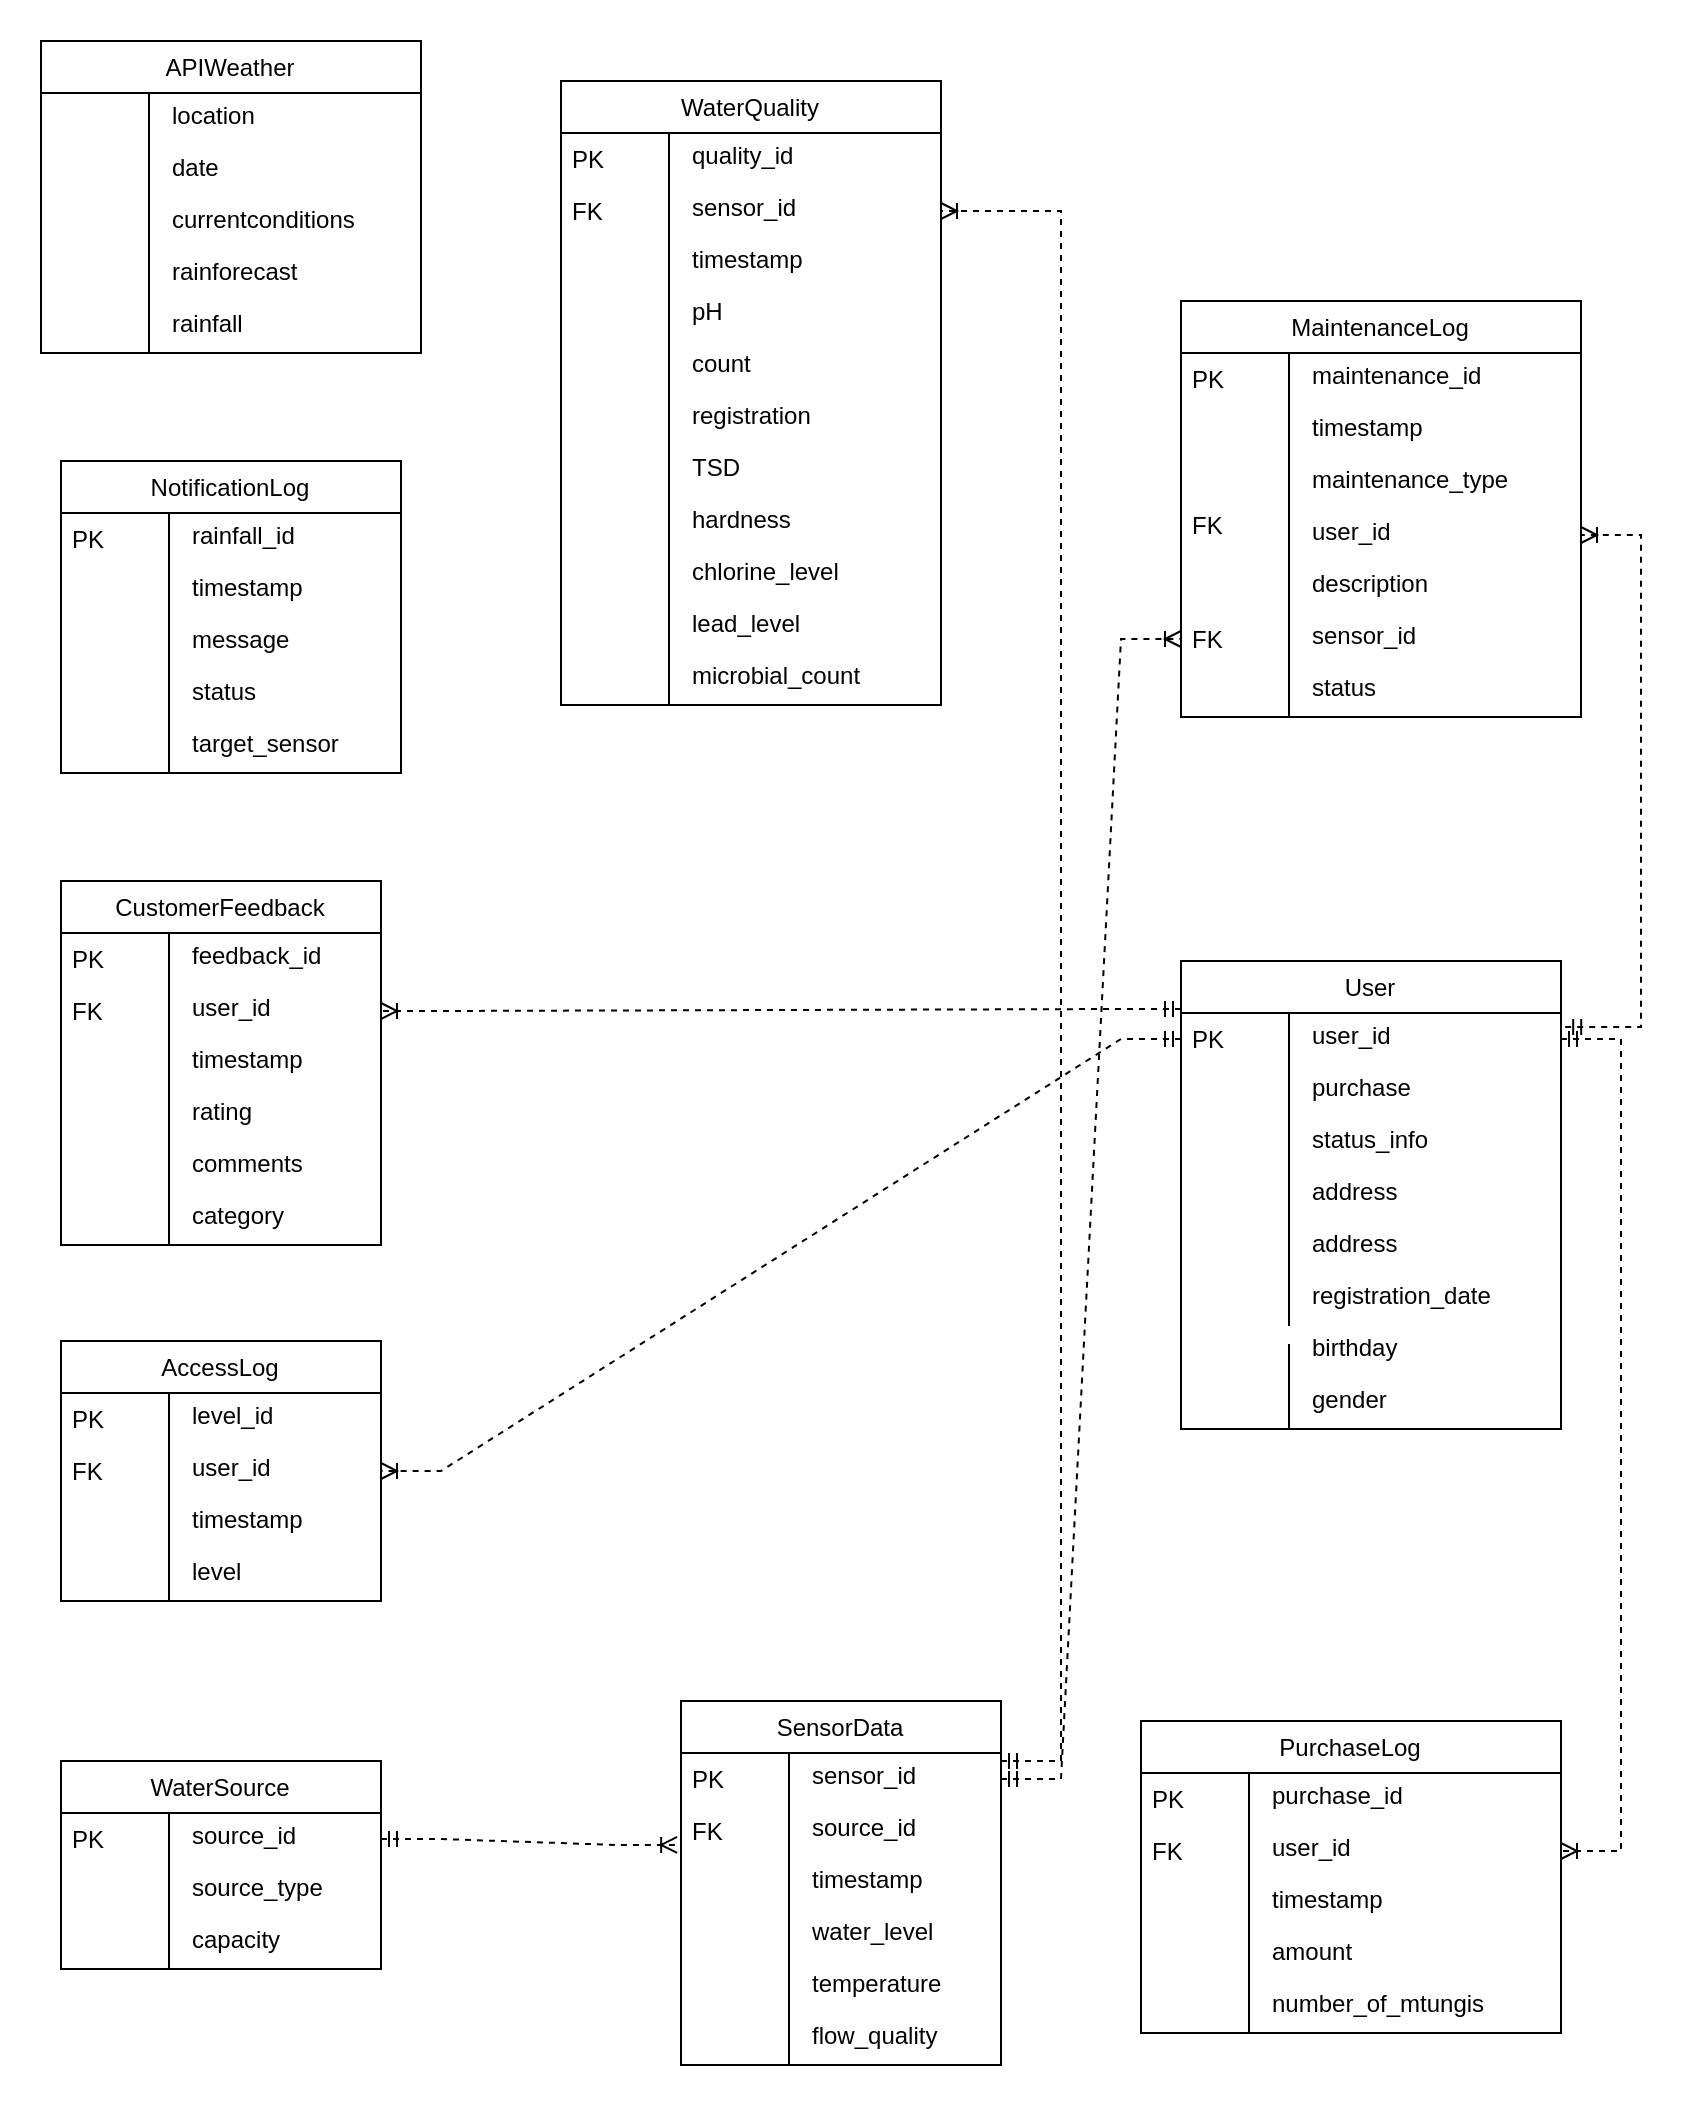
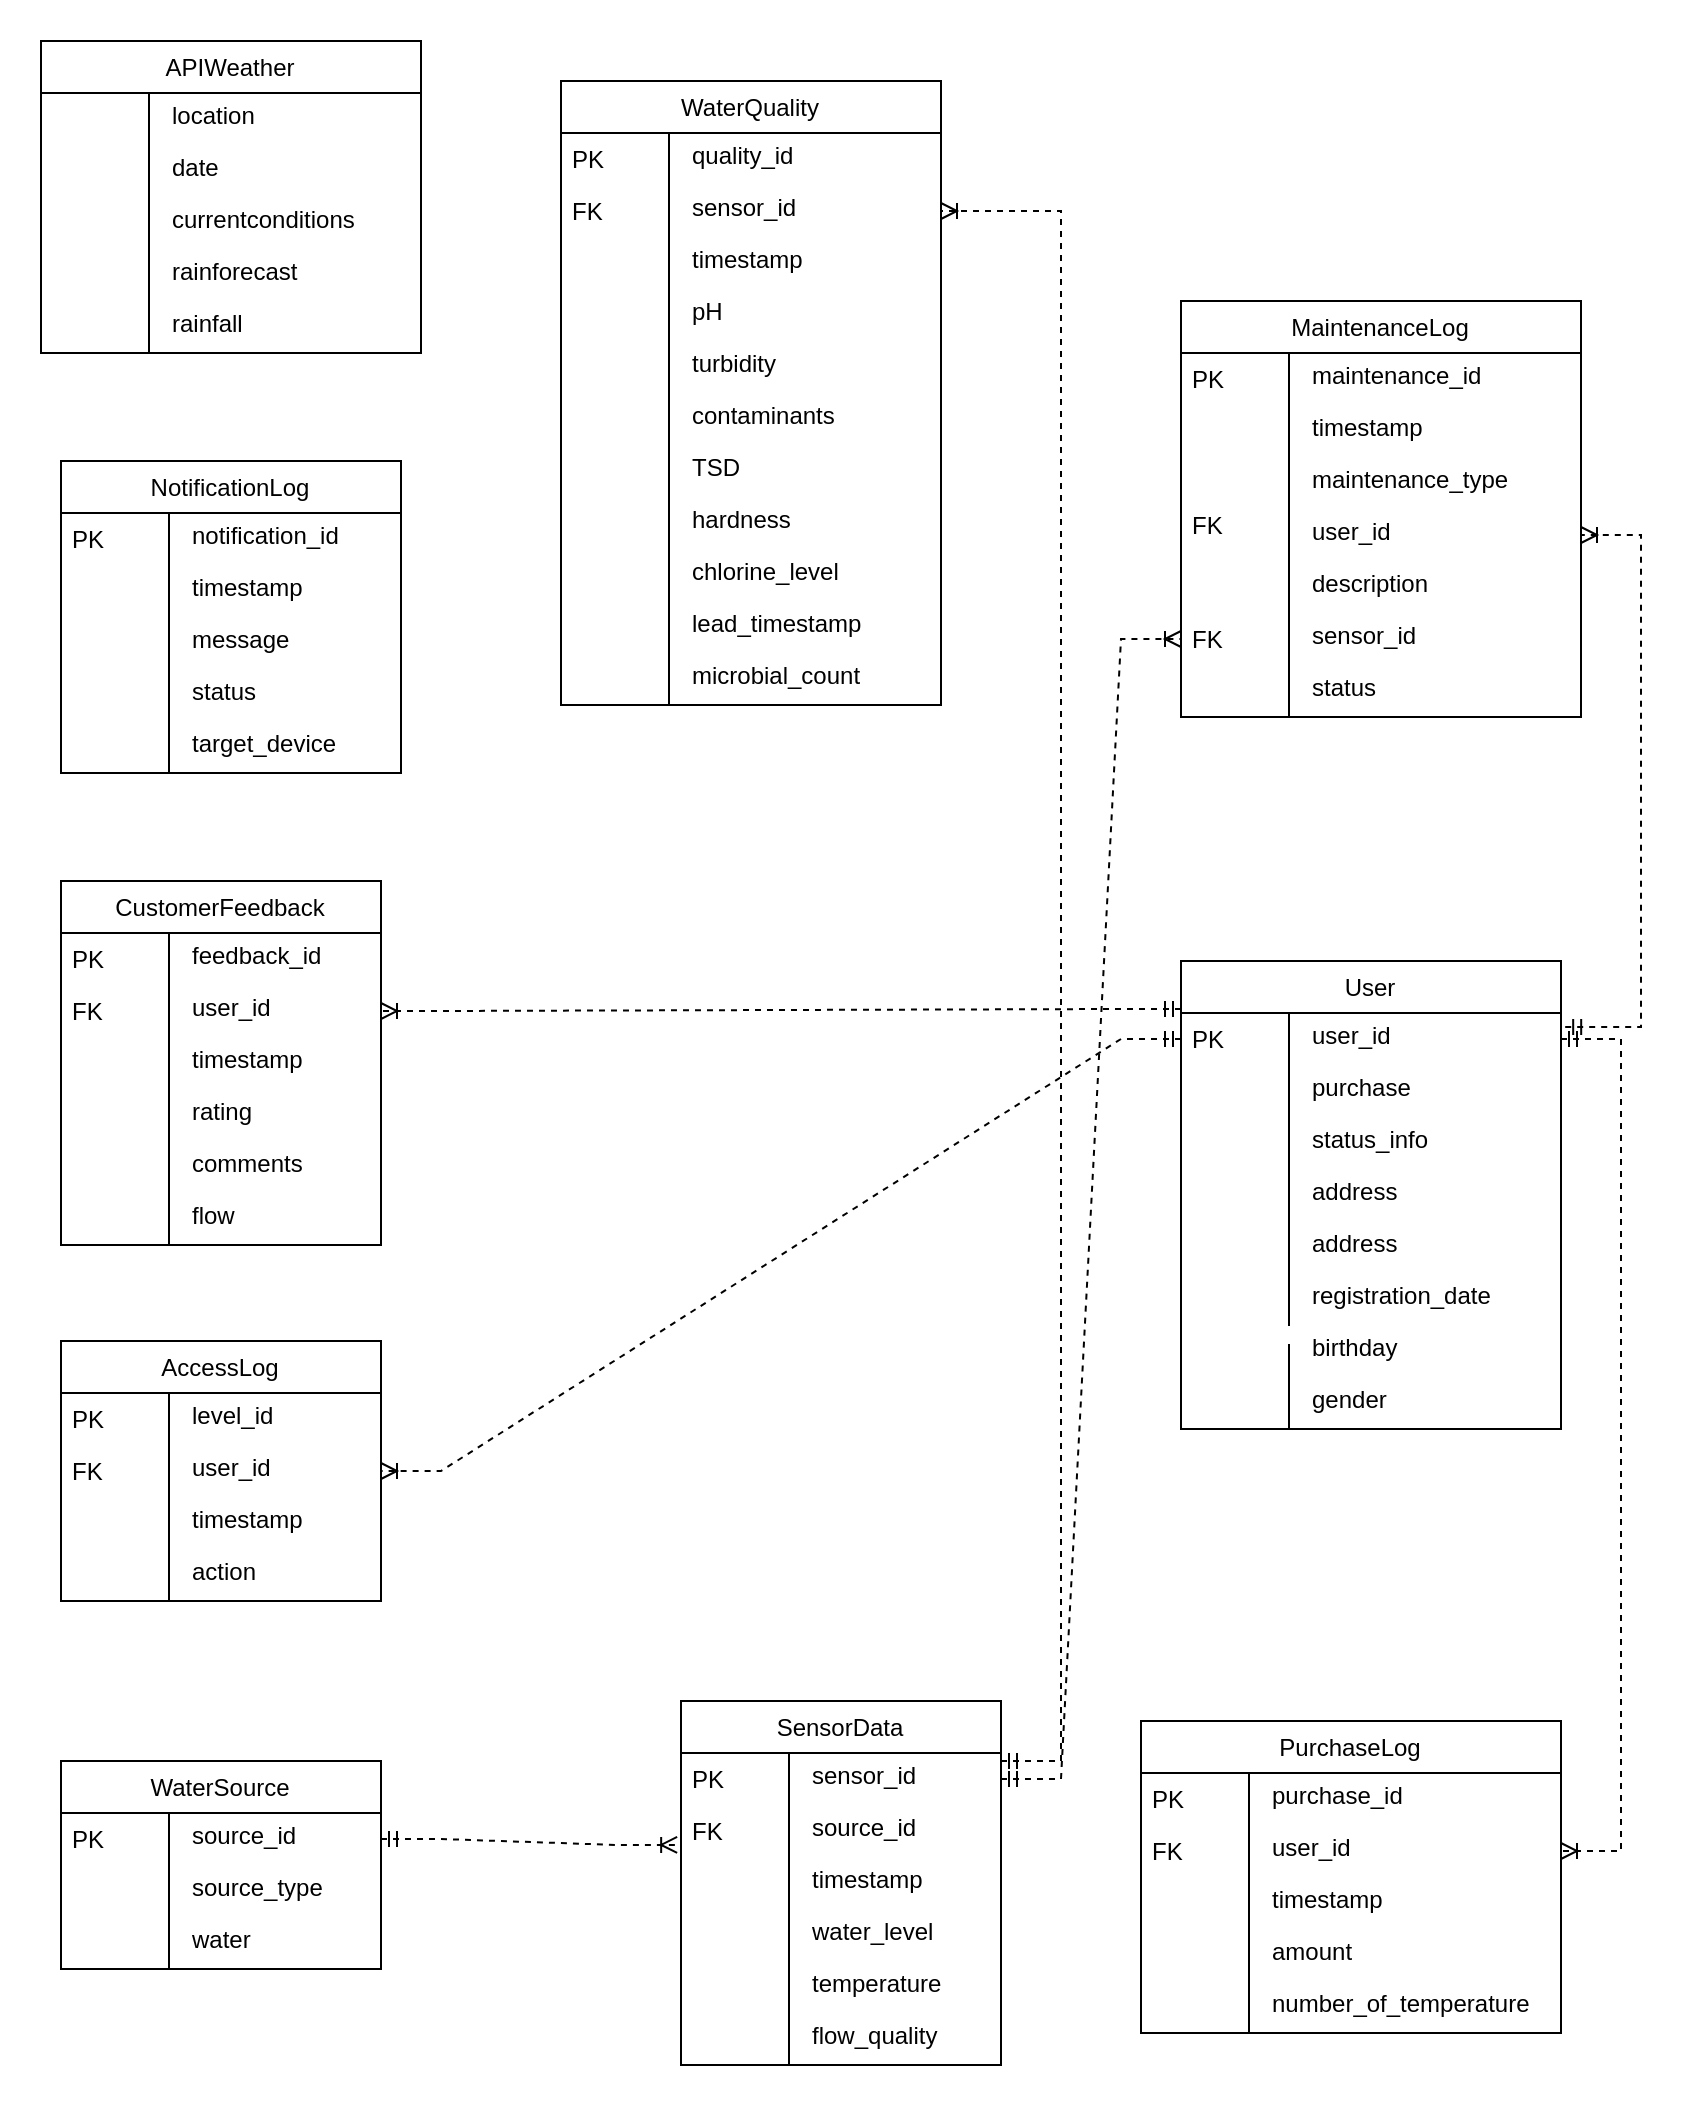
node "count": label "count" -> "turbidity"
node "registration": label "registration" -> "contaminants"
node "rainfall_id": label "rainfall_id" -> "notification_id"
node "lead_level": label "lead_level" -> "lead_timestamp"
node "target_sensor": label "target_sensor" -> "target_device"
node "category": label "category" -> "flow"
node "level": label "level" -> "action"
node "capacity": label "capacity" -> "water"
node "number_of_mtungis": label "number_of_mtungis" -> "number_of_temperature"
